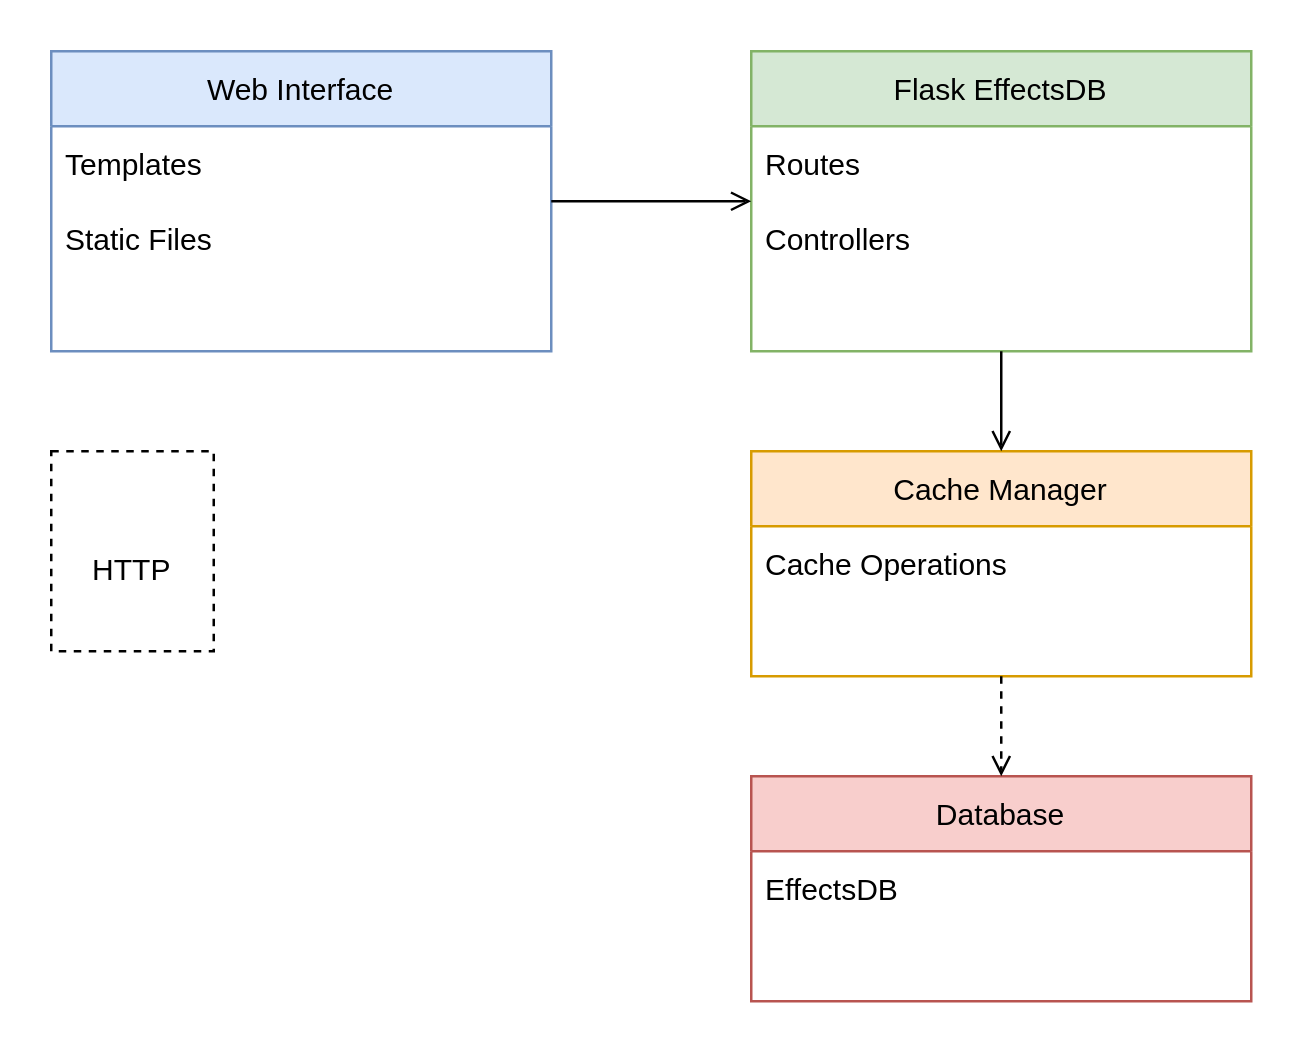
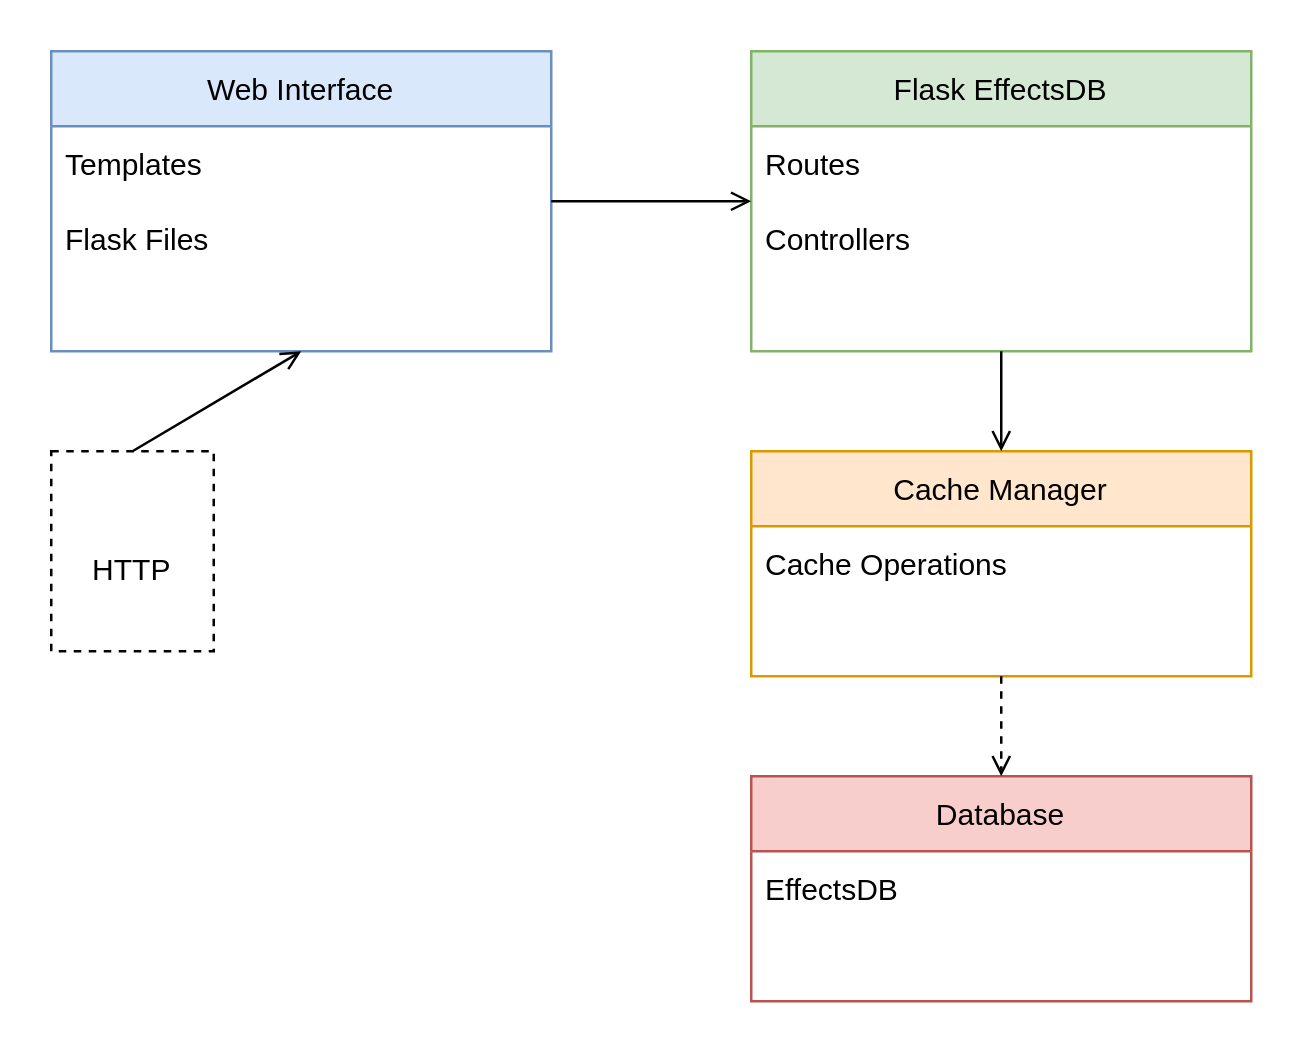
node "Static Files": label "Static Files" -> "Flask Files"
edge "HTTP" -> "Web Interface": added
